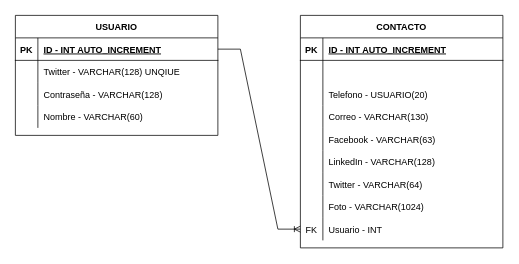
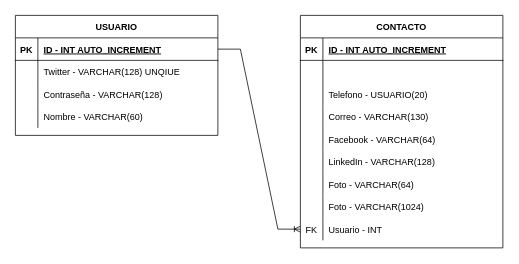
node "Facebook - VARCHAR(63)": label "Facebook - VARCHAR(63)" -> "Facebook - VARCHAR(64)"
node "Twitter - VARCHAR(64)": label "Twitter - VARCHAR(64)" -> "Foto - VARCHAR(64)"
